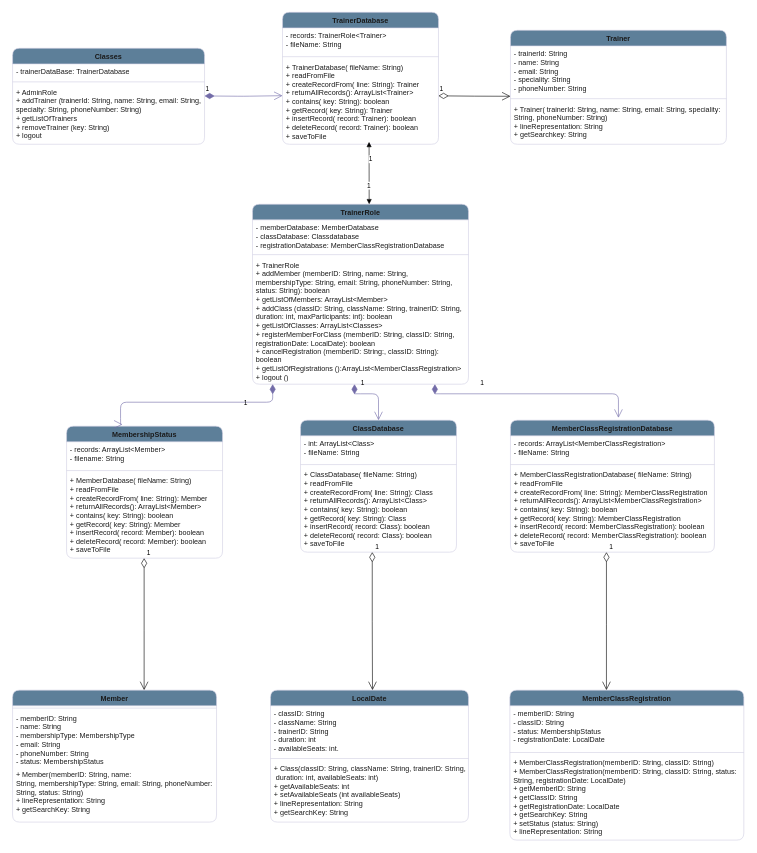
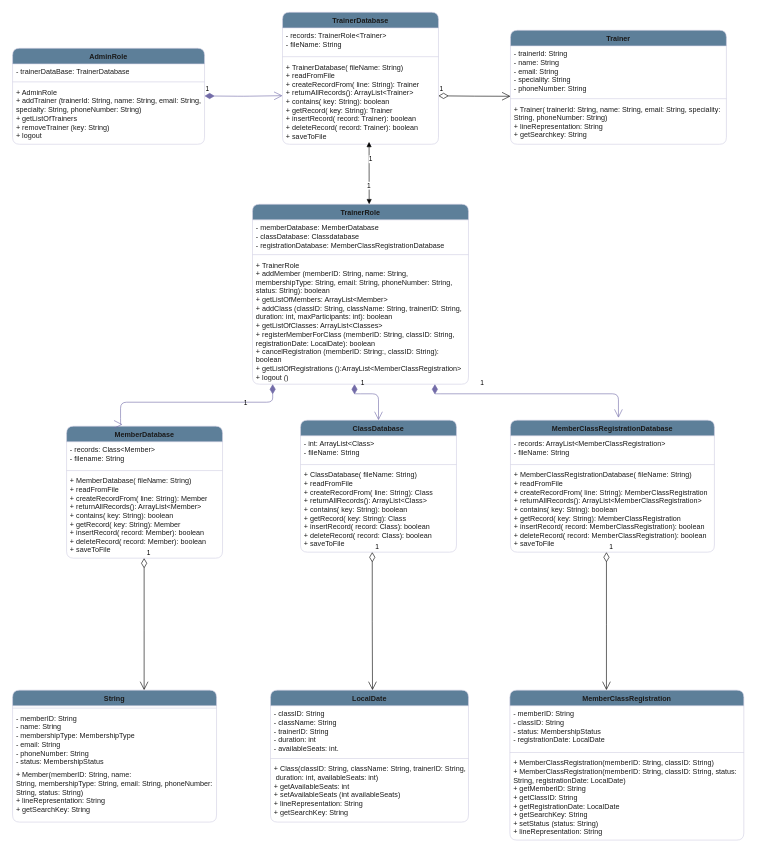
node "Classes": label "Classes" -> "AdminRole"
node "MembershipStatus": label "MembershipStatus" -> "MemberDatabase"
node "- records: ArrayList<Member> - filename: String": label "- records: ArrayList<Member> - filename: String" -> "- records: Class<Member> - filename: String"
node "Member": label "Member" -> "String"
